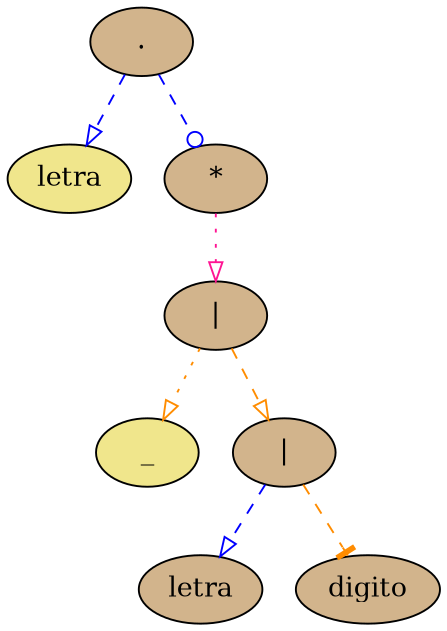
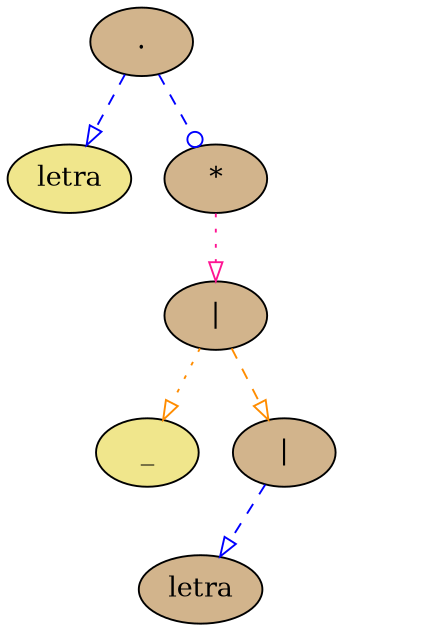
node "digito": removed
